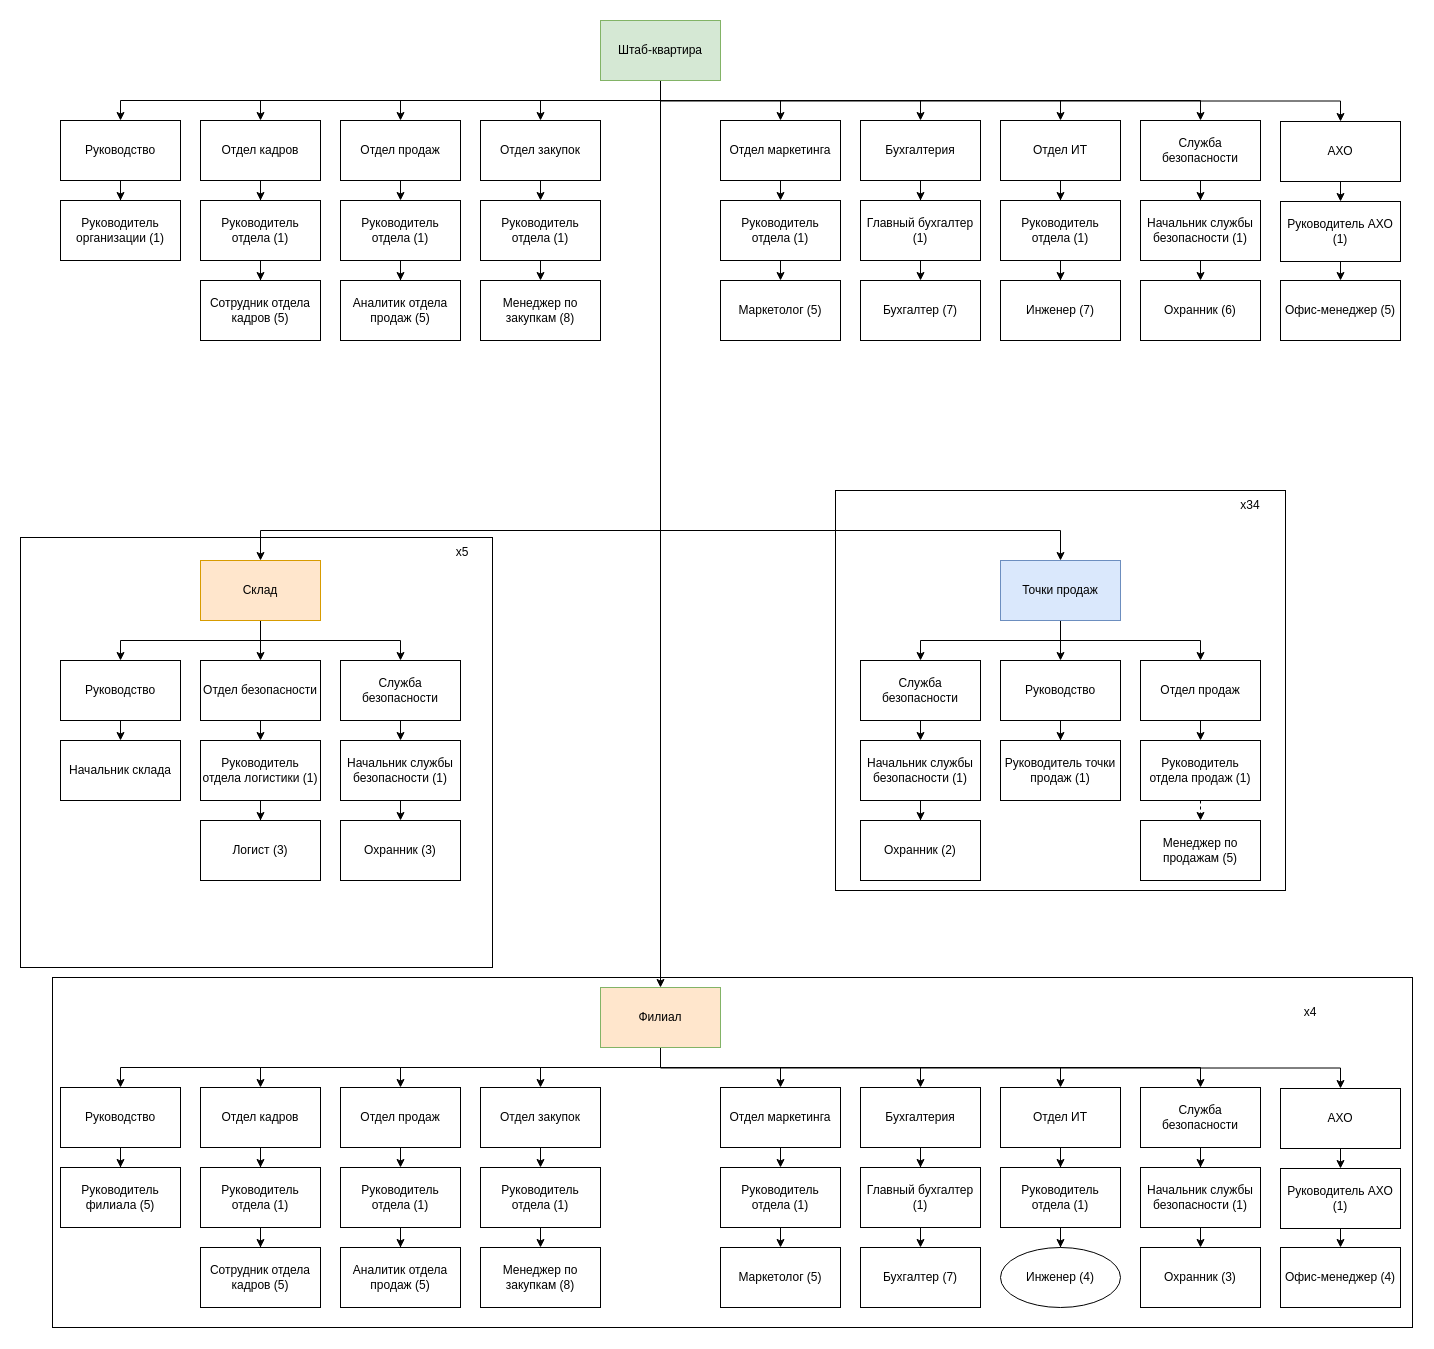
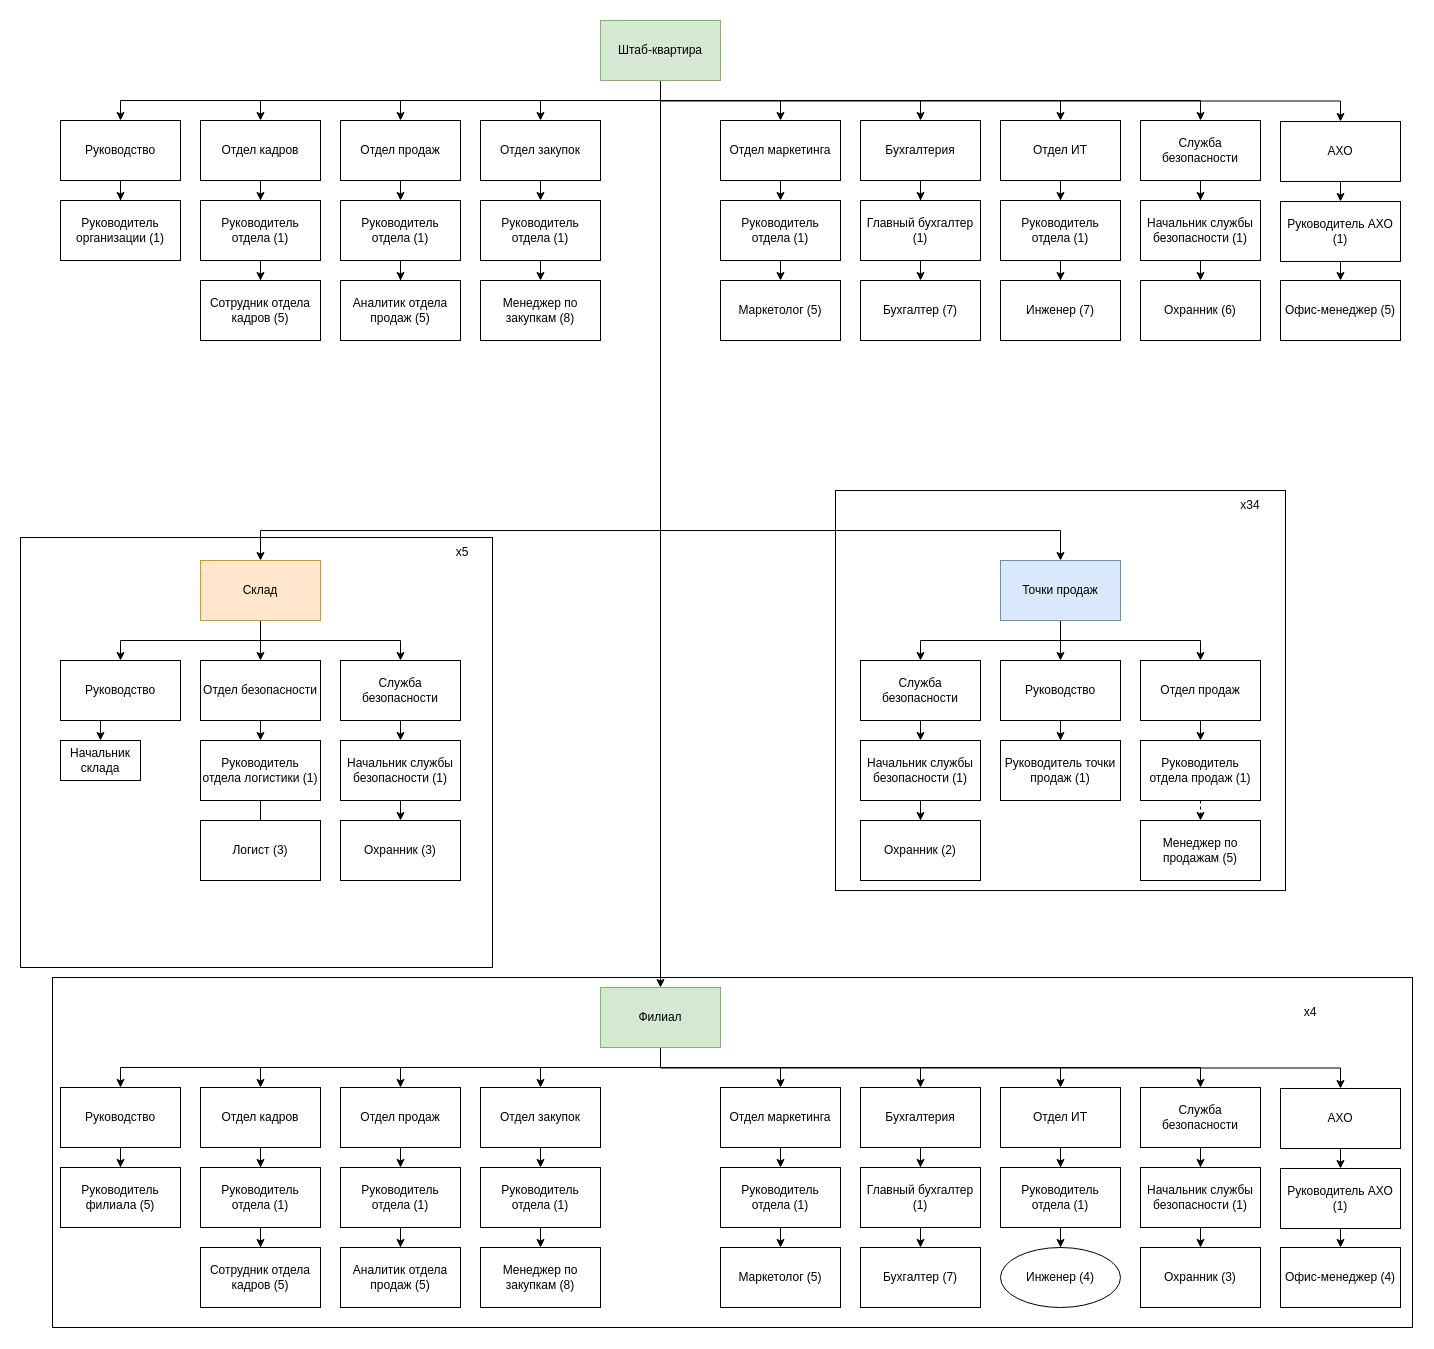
node "Начальник склада": size 120x60 -> 80x40
edge "Руководитель отдела логистики (1)" -> "Логист (3)": arrowhead classic -> none
node "Филиал": fillcolor #ffe6cc -> #d5e8d4
